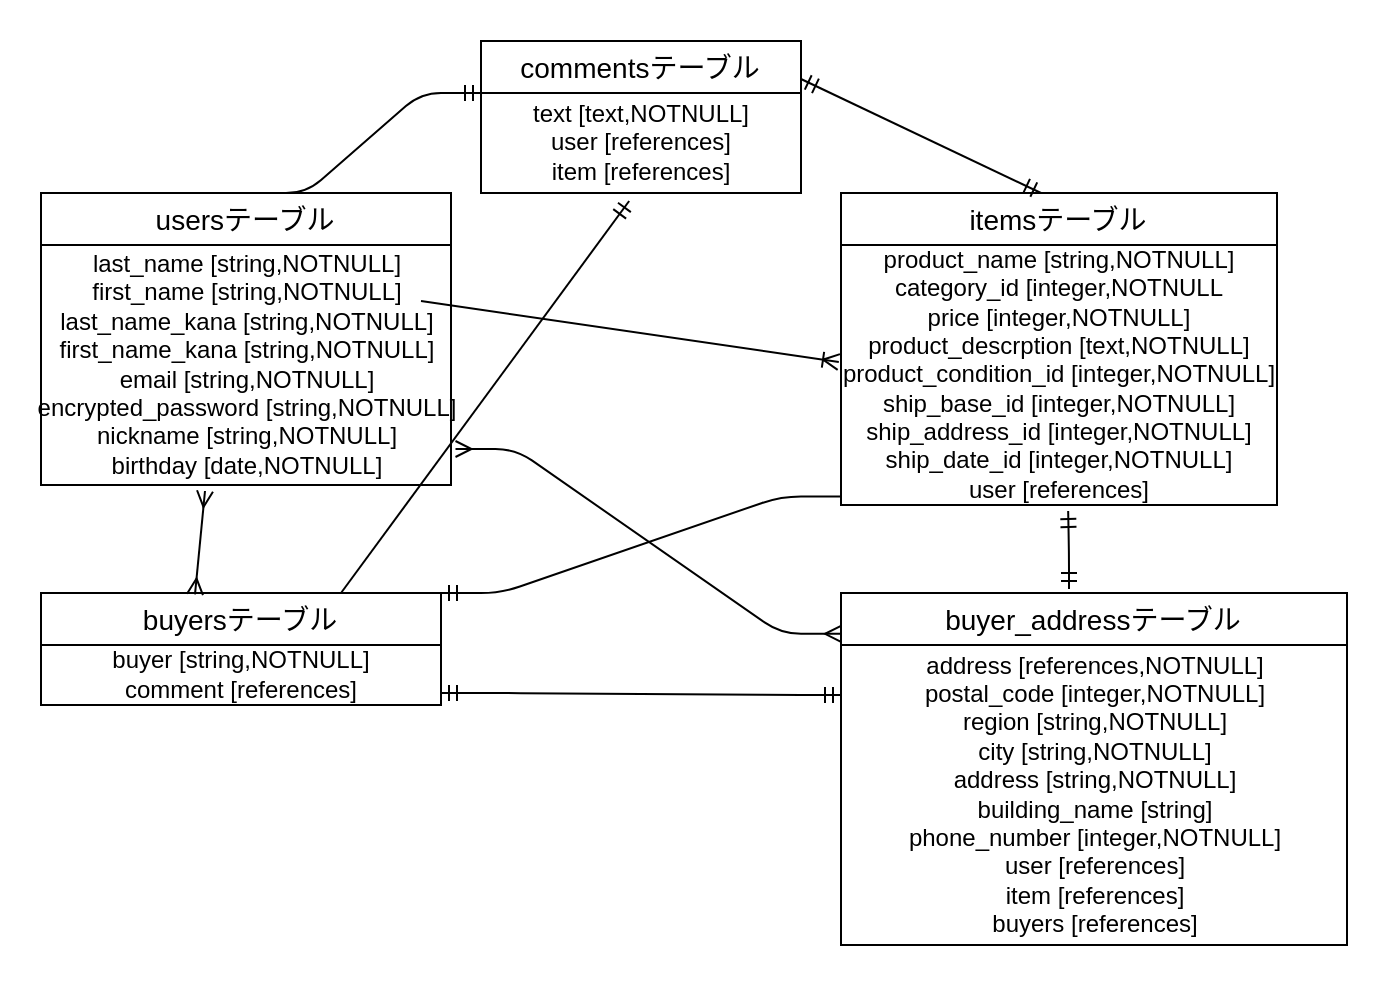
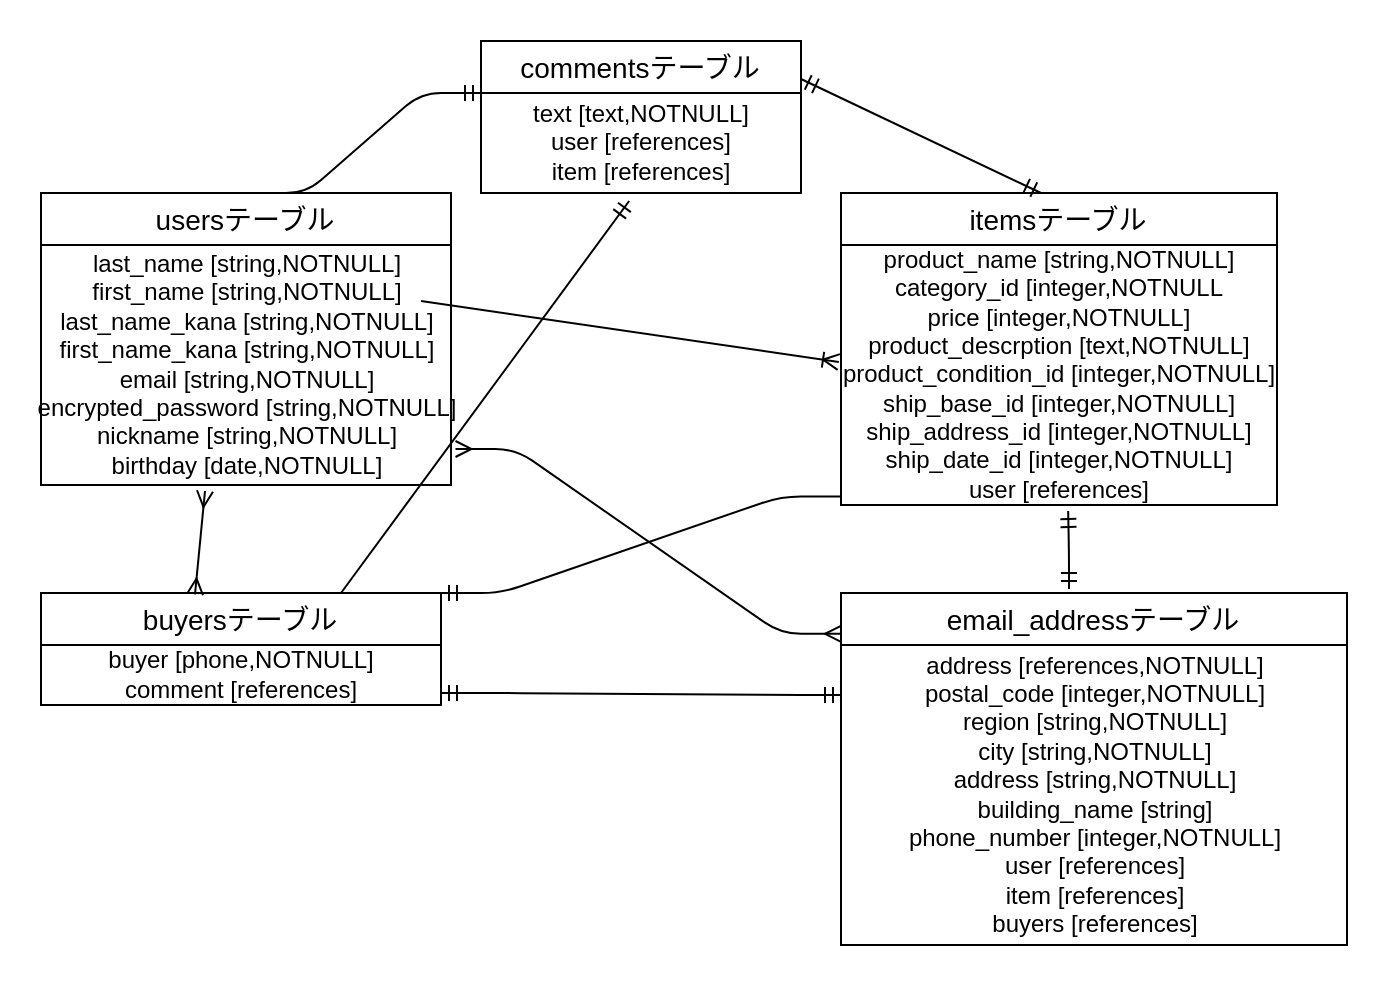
node "buyer_addressテーブル": label "buyer_addressテーブル" -> "email_addressテーブル"
node "buyer [string,NOTNULL] comment [references]": label "buyer [string,NOTNULL] comment [references]" -> "buyer [phone,NOTNULL] comment [references]"
